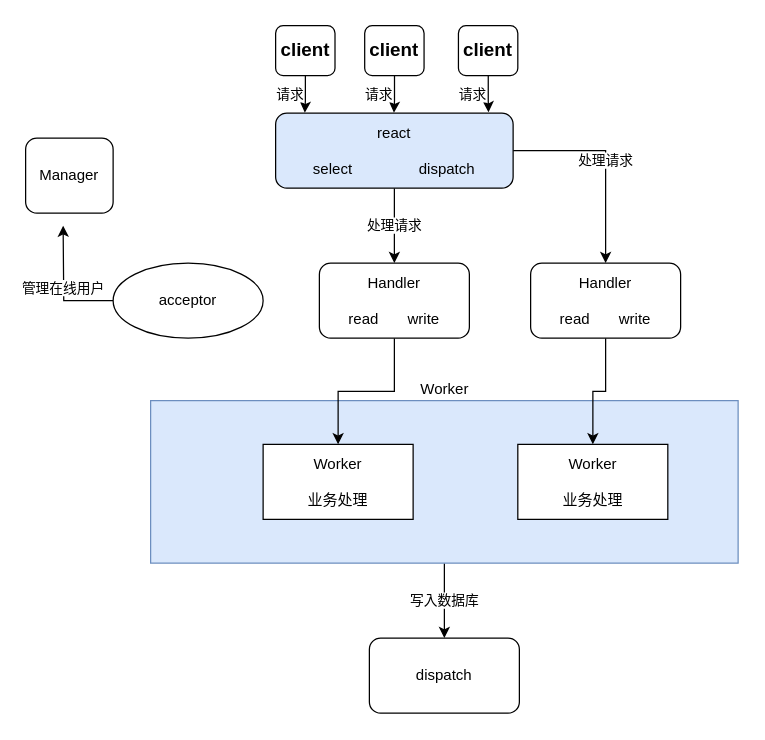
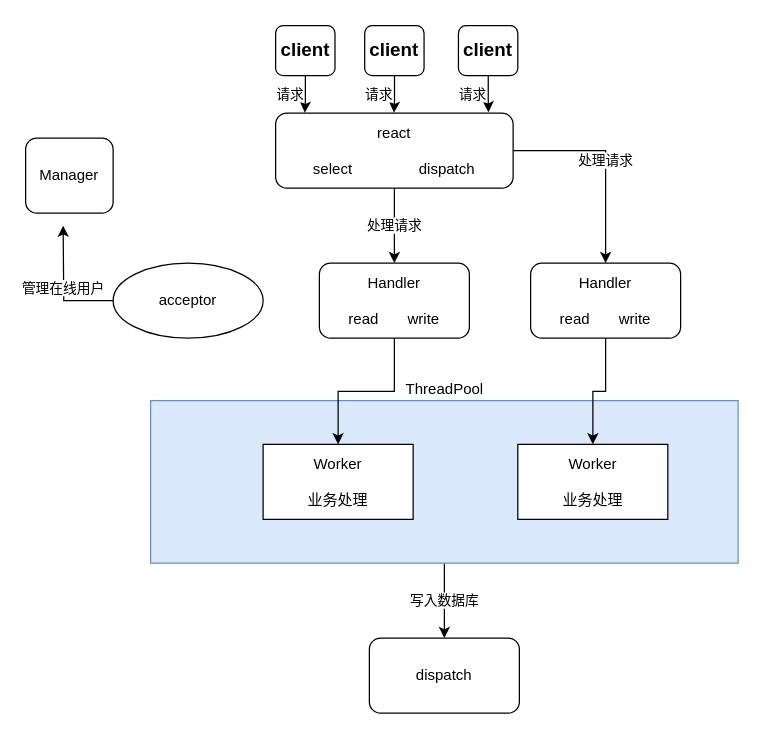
node "react select dispatch": fillcolor #dae8fc -> #ffffff
node "Worker": label "Worker" -> "ThreadPool"
